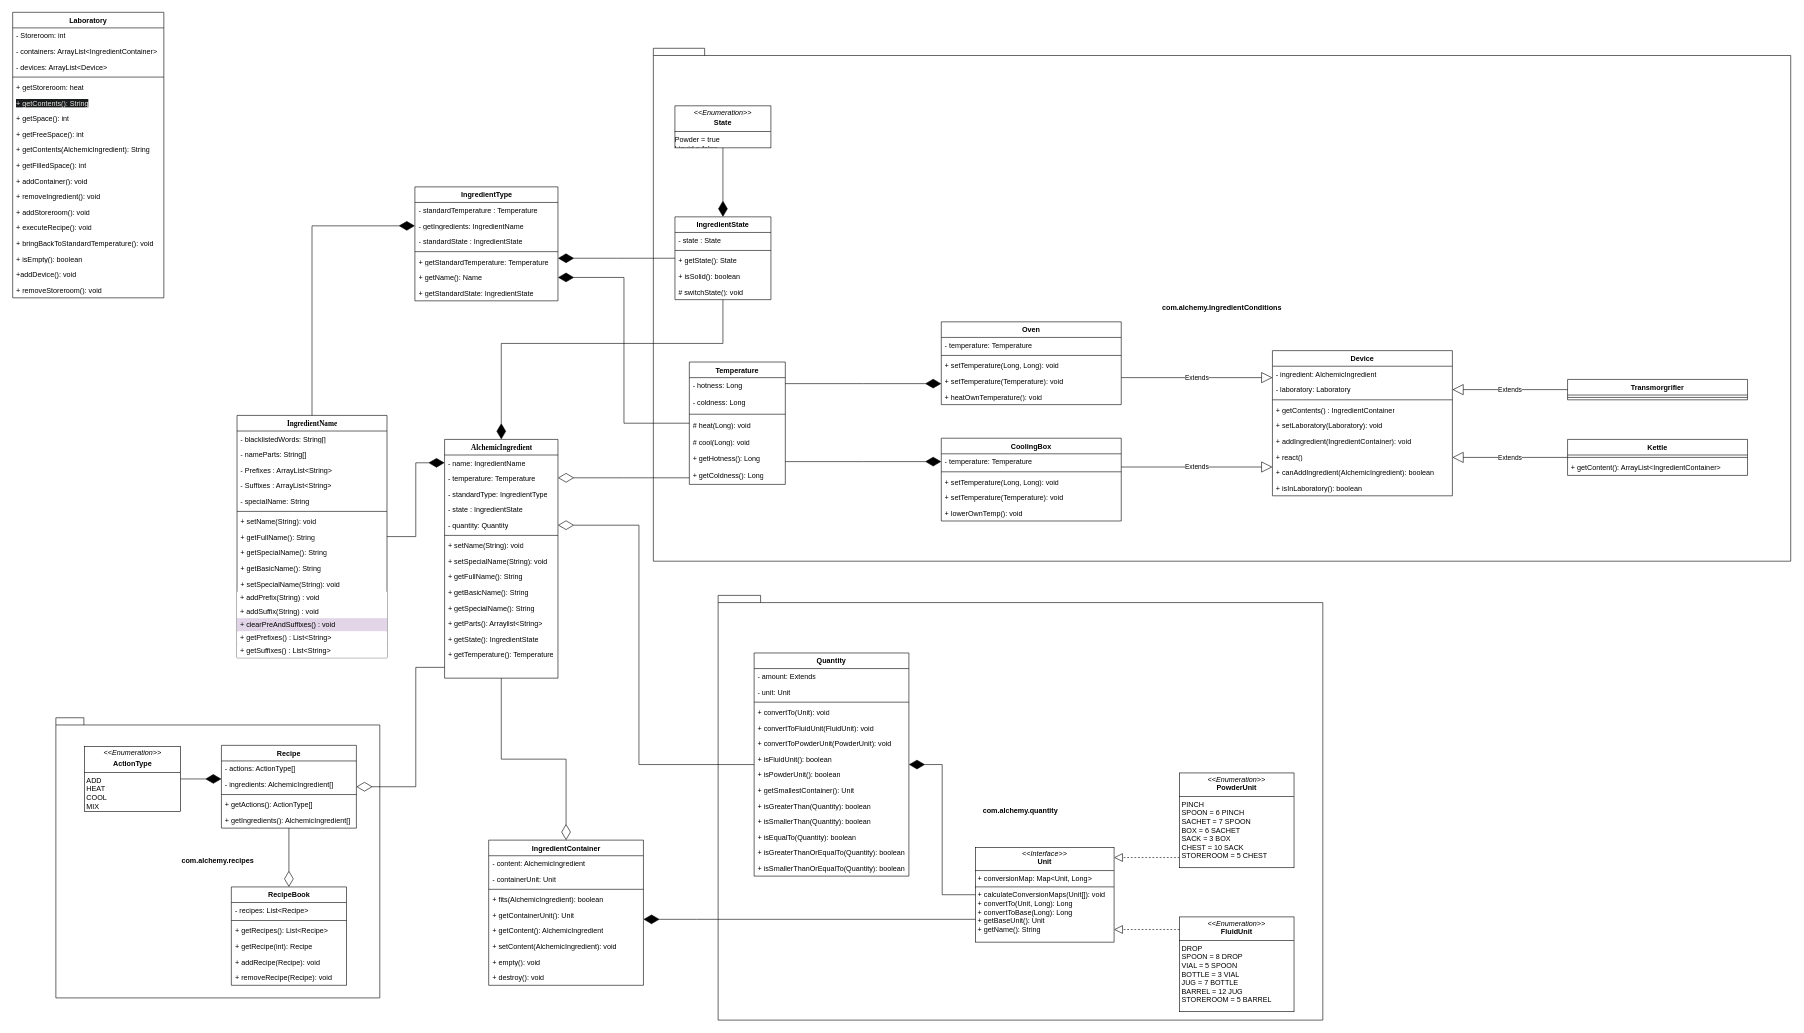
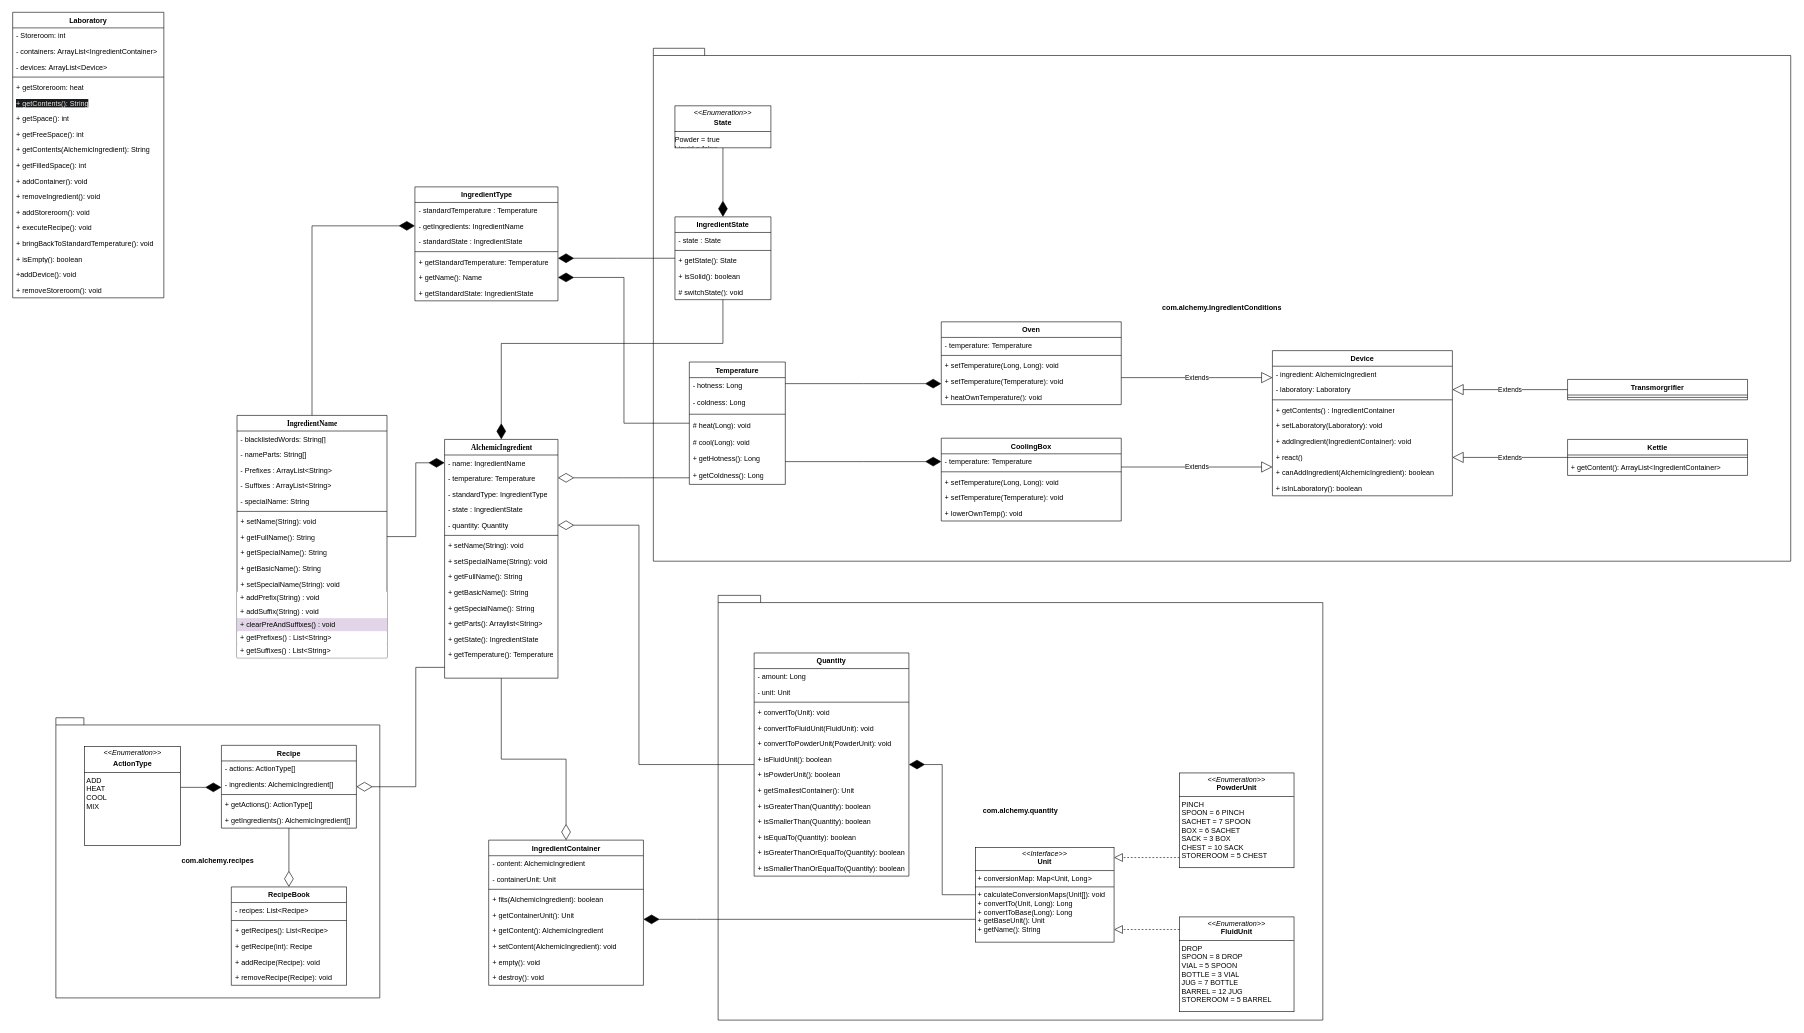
node "- amount: Extends": label "- amount: Extends" -> "- amount: Long"
node "<<Enumeration>> ActionType ADD HEAT COOL MIX": size 96x65 -> 96x99
